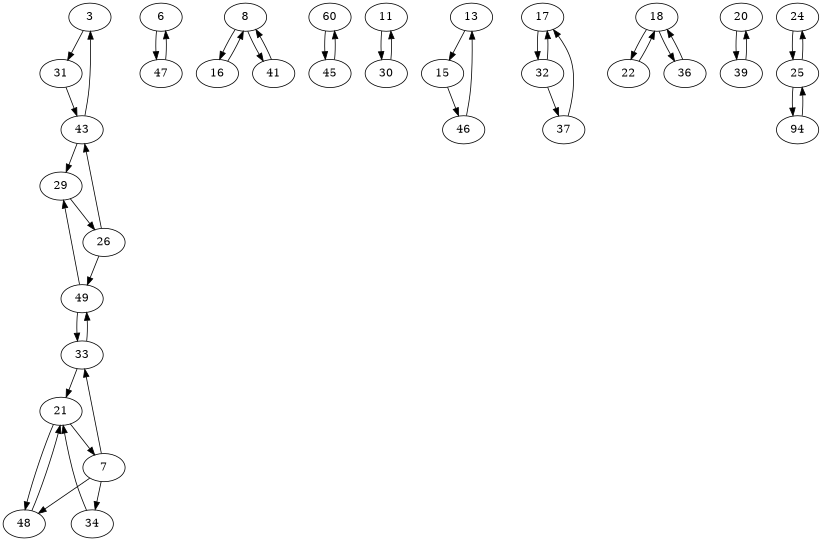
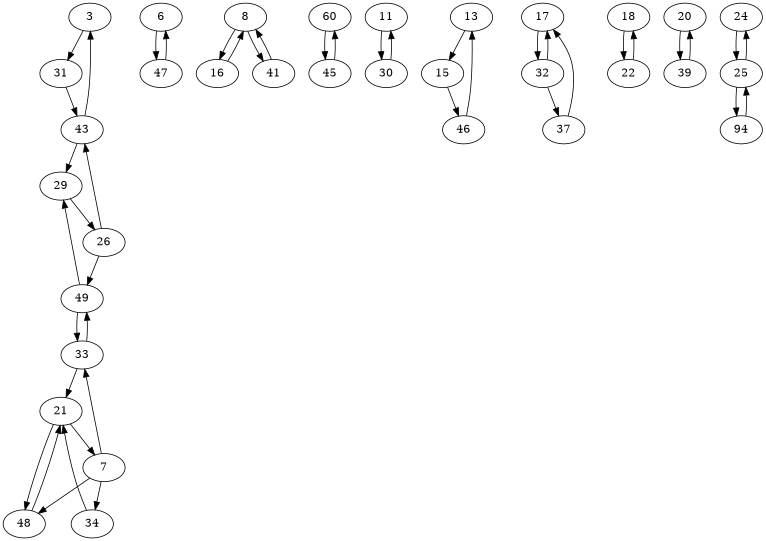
node "36": removed
